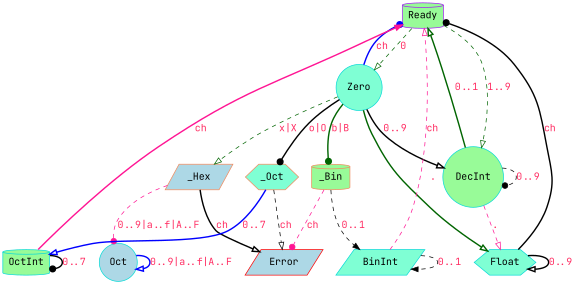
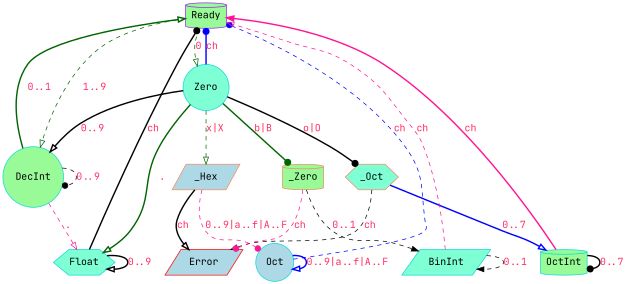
edge "Oct" -> "Ready": added, label "ch"
node "_Bin": label "_Bin" -> "_Zero"
